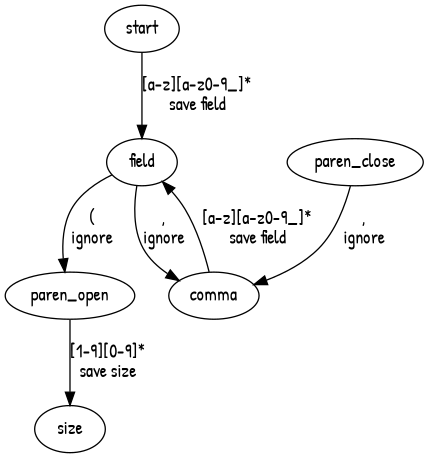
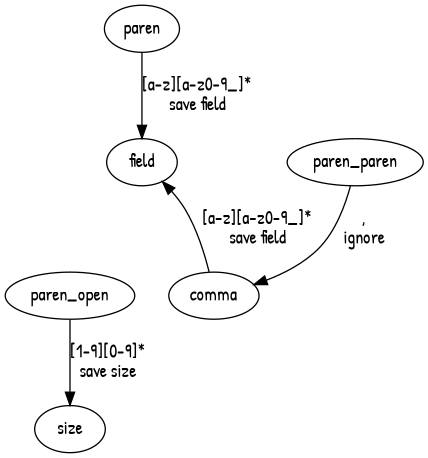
node "start": label "start" -> "paren"
node "paren_close": label "paren_close" -> "paren_paren"
edge "field" -> "paren_open": removed, label "( ignore"
edge "field" -> "comma": removed, label ", ignore"
